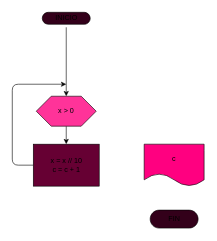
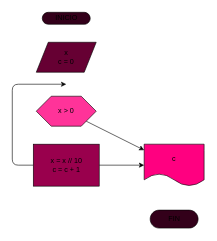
edge "INICIO" -> "x > 0": removed
node "x c = 0": added
edge "x > 0" -> "x = x // 10 c = c + 1": now "x > 0" -> "c"
node "x = x // 10 c = c + 1": fillcolor #660033 -> #99004d
edge "x = x // 10 c = c + 1" -> "c": added
